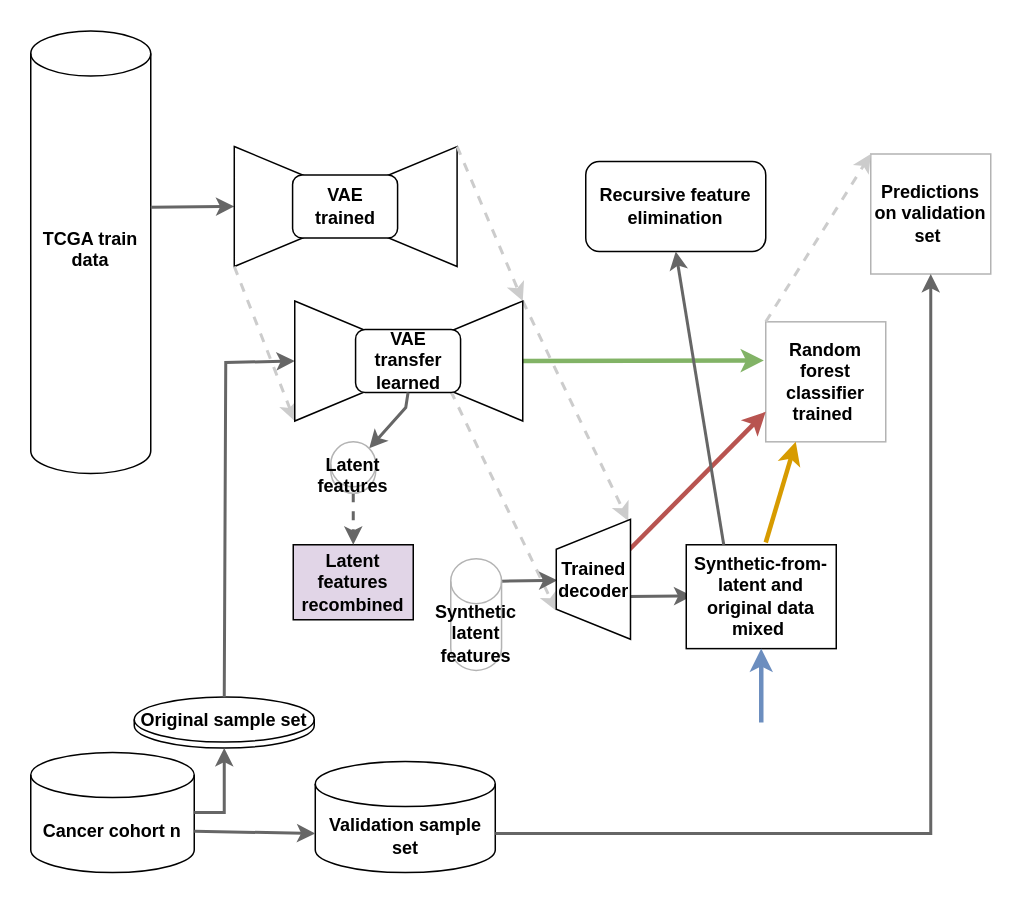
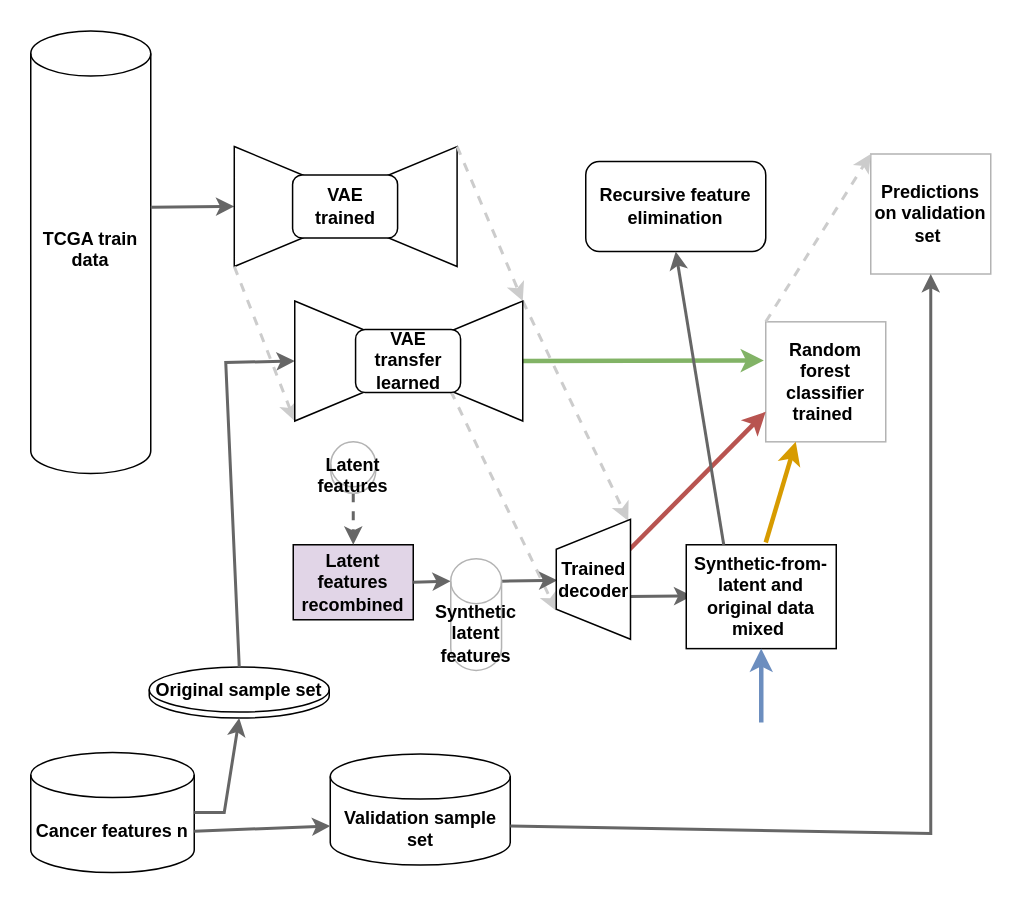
edge "VAE transfer learned" -> "Latent features": removed
edge "Latent features recombined" -> "Synthetic latent features": added
node "Original sample set": moved (224, 722) -> (239, 692)
node "Validation sample set": moved (405, 817) -> (420, 809)
node "Cancer cohort n": label "Cancer cohort n" -> "Cancer features n"
